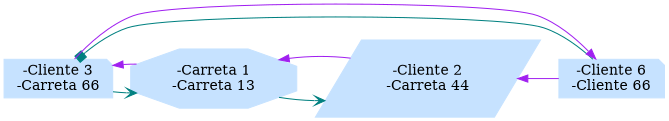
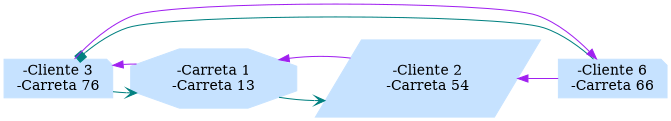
node "-Cliente 3 -Carreta 66": label "-Cliente 3 -Carreta 66" -> "-Cliente 3 -Carreta 76"
node "-Cliente 2 -Carreta 44": label "-Cliente 2 -Carreta 44" -> "-Cliente 2 -Carreta 54"
node "-Cliente 6 -Cliente 66": label "-Cliente 6 -Cliente 66" -> "-Cliente 6 -Carreta 66"
